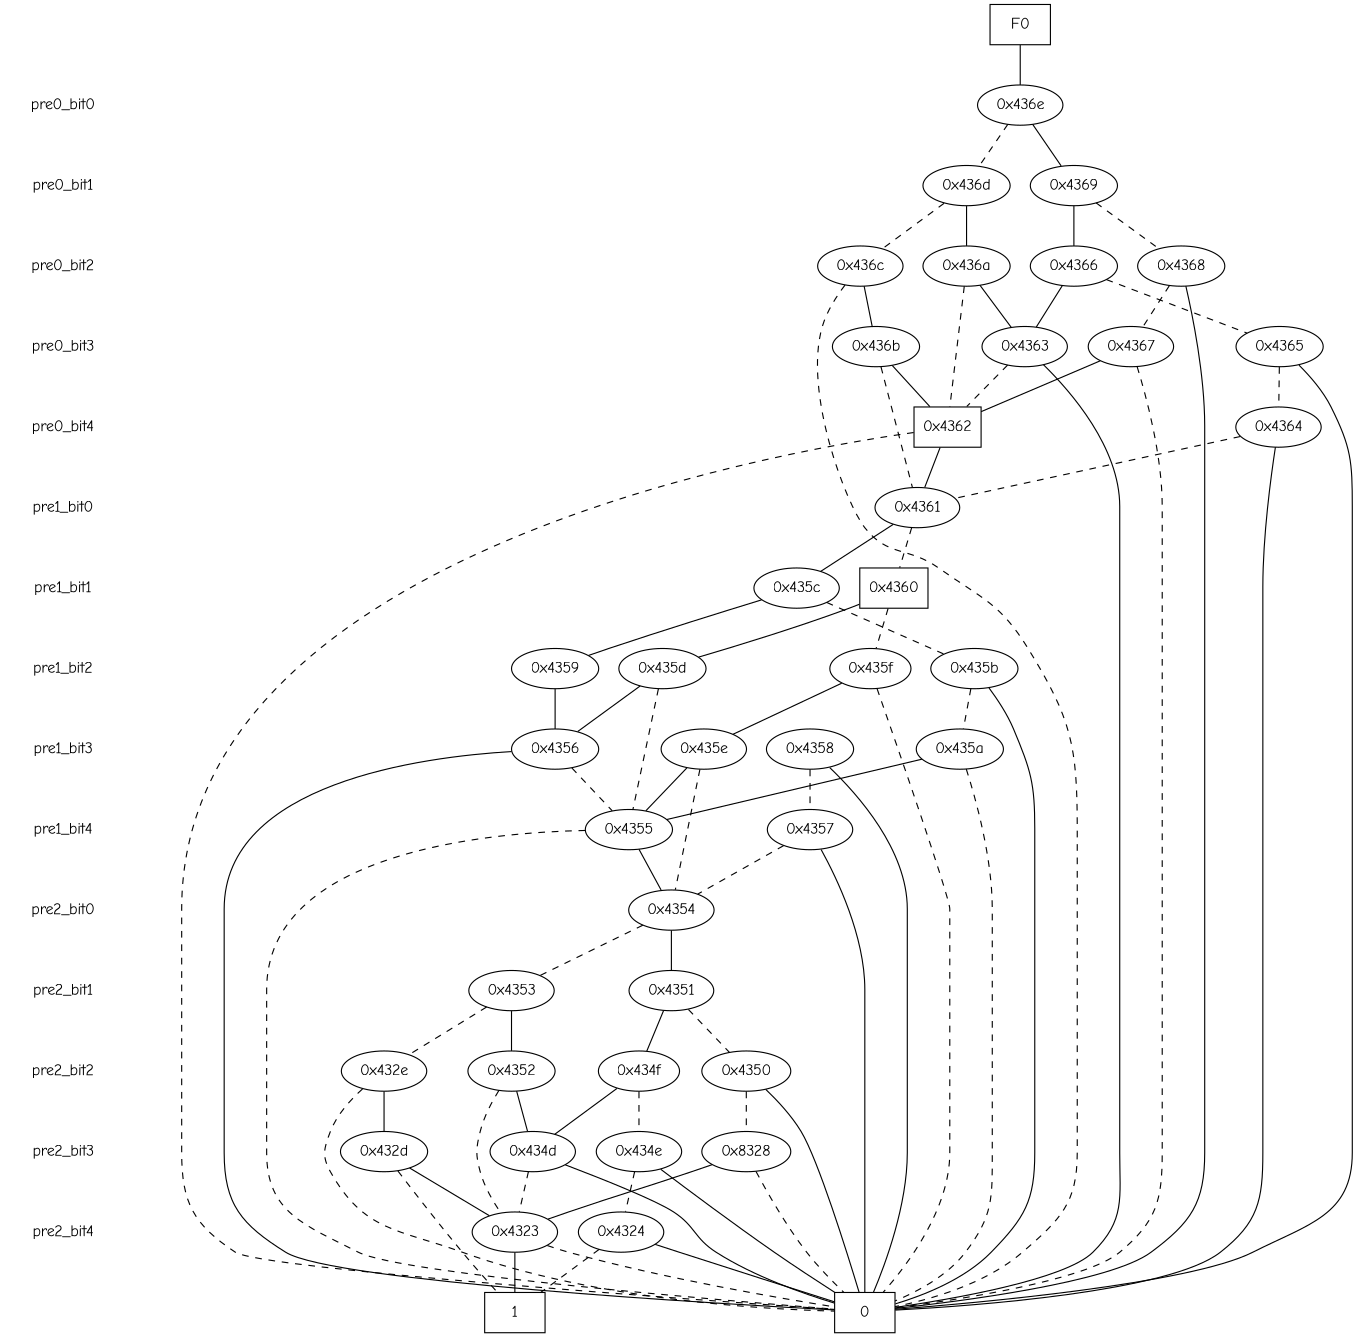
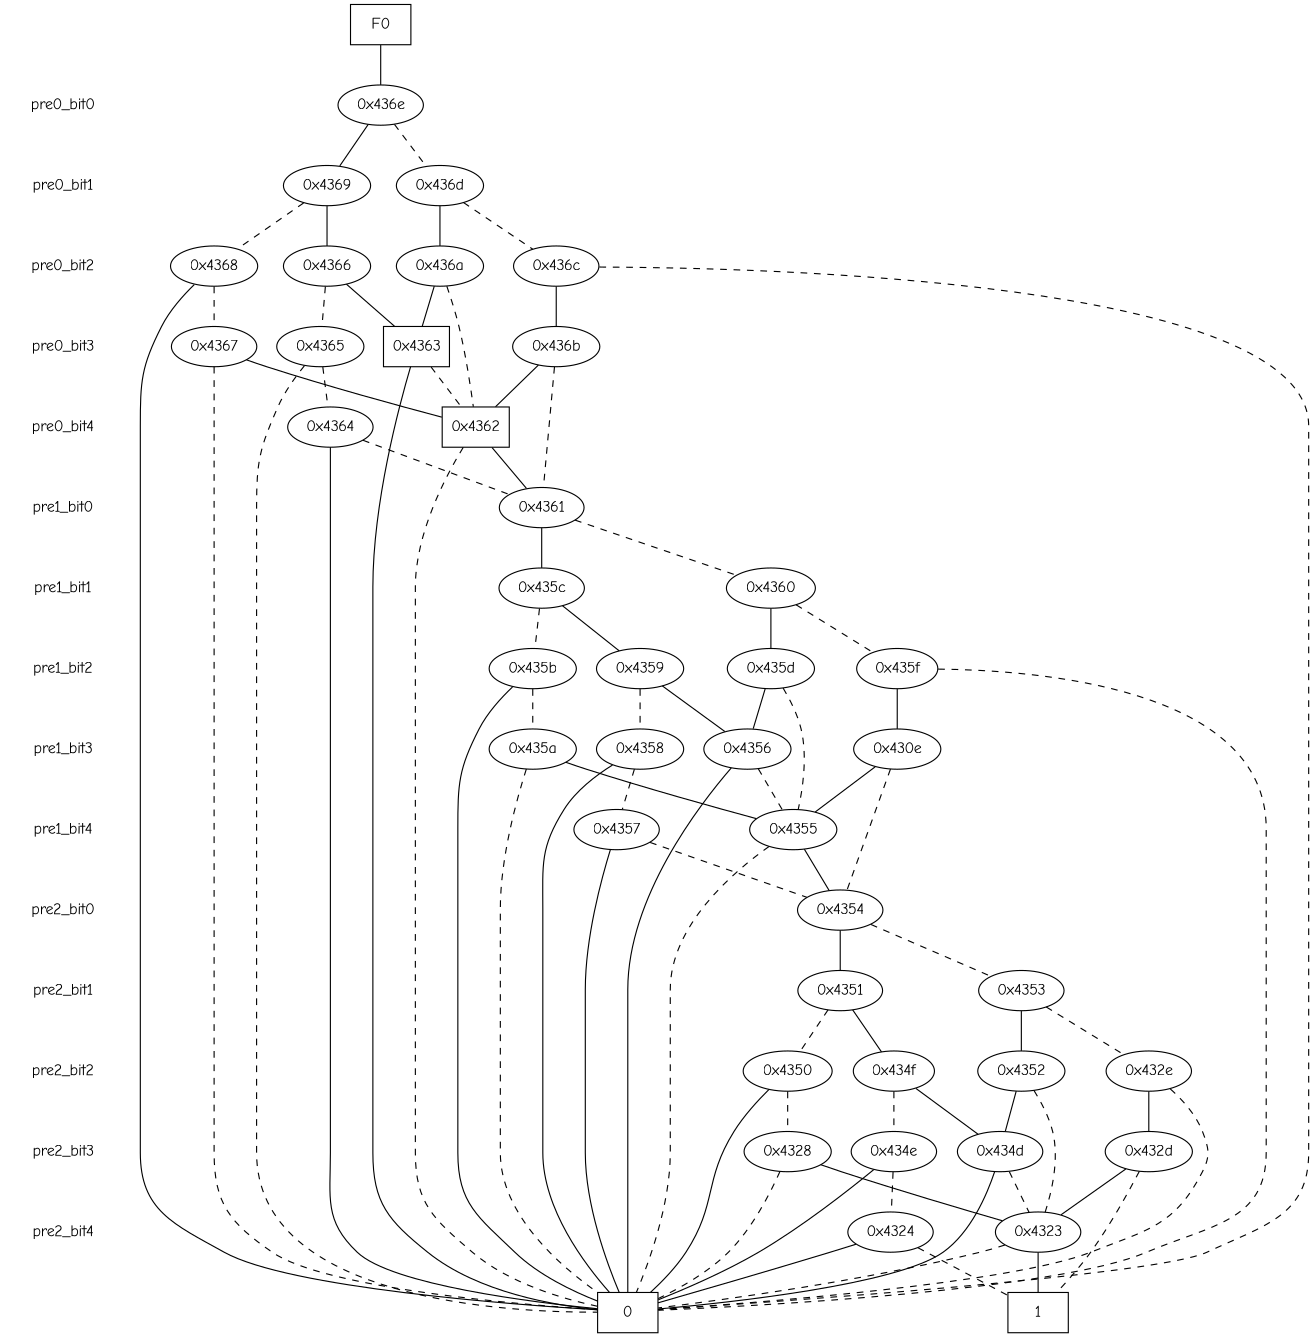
node "0x4363": shape ellipse -> box
node "0x4360": shape box -> ellipse
edge "0x4359" -- "0x4358": added
node "0x435e": label "0x435e" -> "0x430e"
edge "0x4365" -- "0": style solid -> dashed
node "0x8328": label "0x8328" -> "0x4328"
